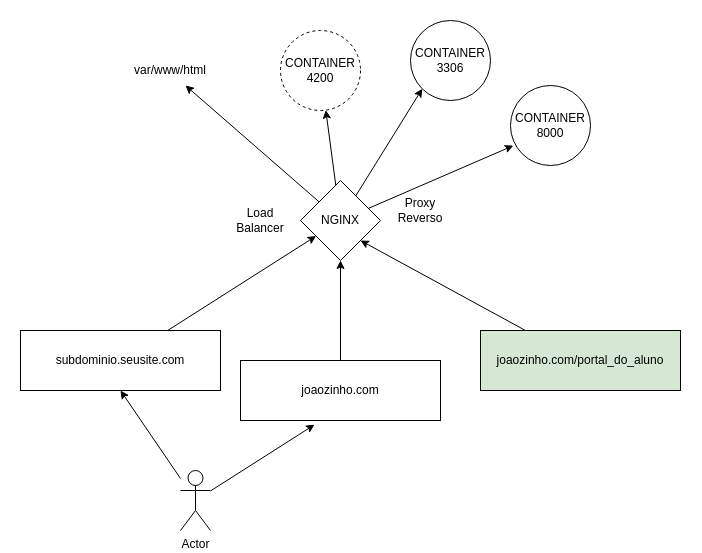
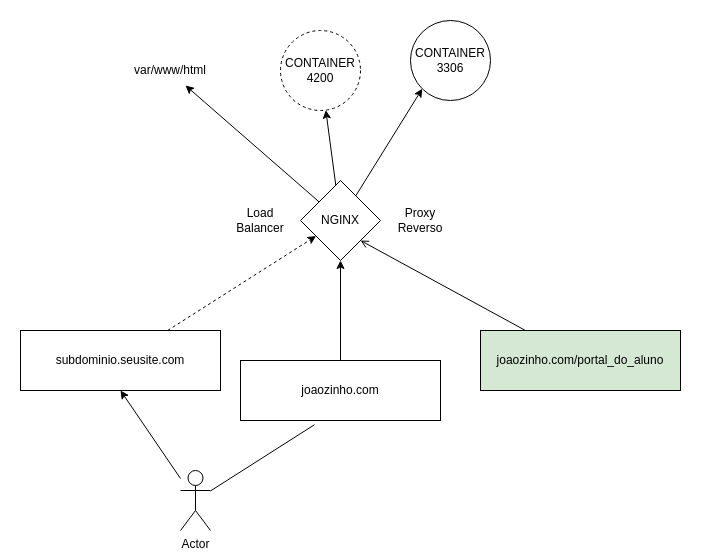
node "CONTAINER 8000": removed
edge "NGINX" -> "CONTAINER 8000": removed
node "Proxy Reverso": moved (421, 211) -> (421, 221)
edge "joaozinho.com/portal_do_aluno" -> "NGINX": arrowhead classic -> open
edge "subdominio.seusite.com" -> "NGINX": style solid -> dashed
edge "Actor" -> "joaozinho.com": arrowhead classic -> none
